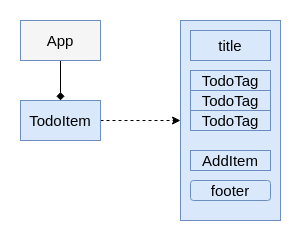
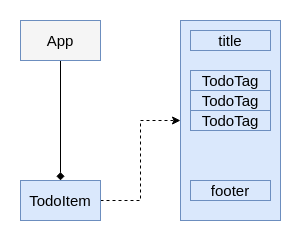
node "title": size 80x30 -> 80x20
node "TodoItem": moved (61, 121) -> (61, 201)
node "AddItem": removed
node "footer": shape rounded rectangle -> rectangle
